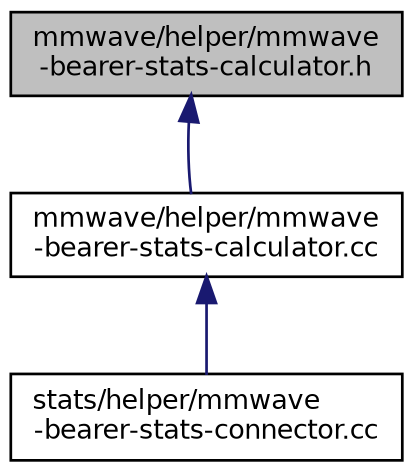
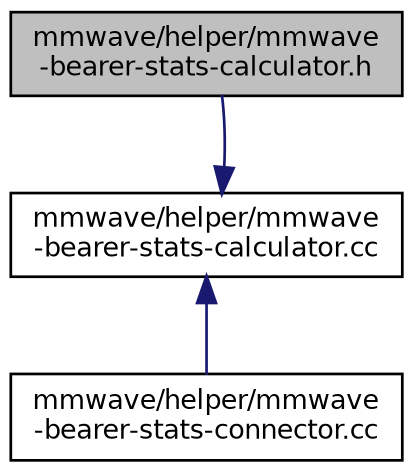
edge "mmwave/helper/mmwave -bearer-stats-calculator.cc" -> "mmwave/helper/mmwave -bearer-stats-calculator.h": reversed
node "stats/helper/mmwave -bearer-stats-connector.cc": label "stats/helper/mmwave -bearer-stats-connector.cc" -> "mmwave/helper/mmwave -bearer-stats-connector.cc"
